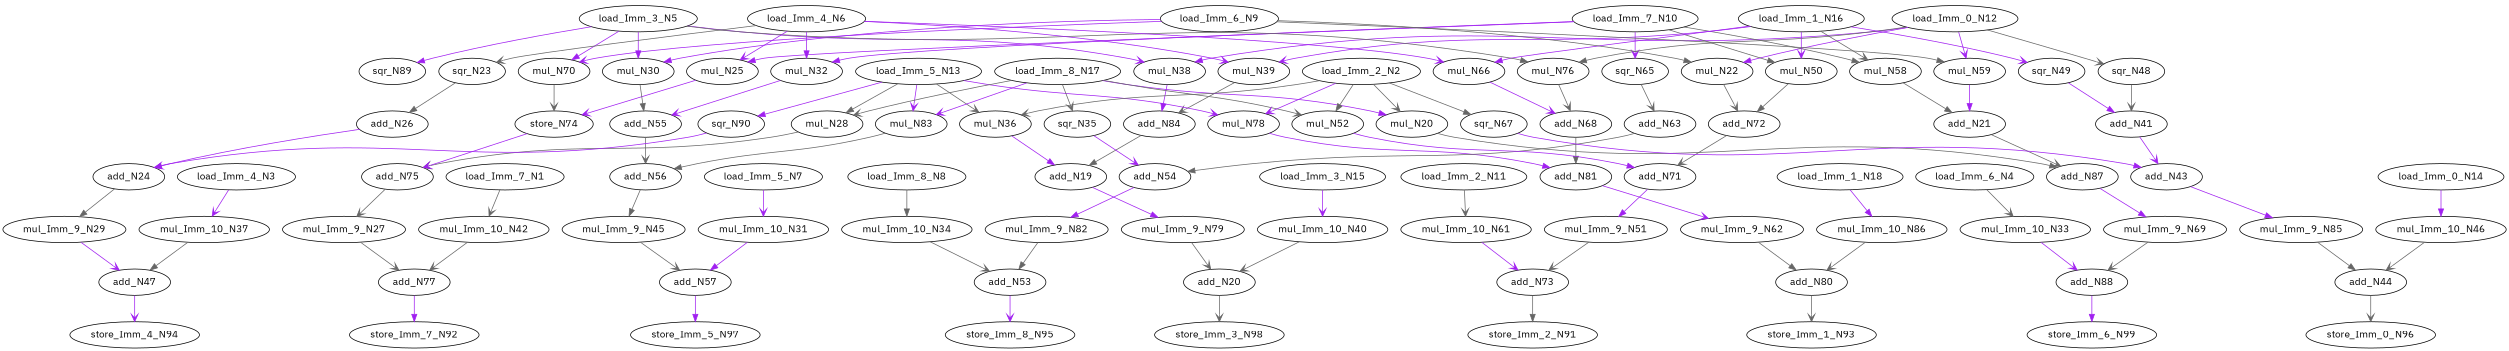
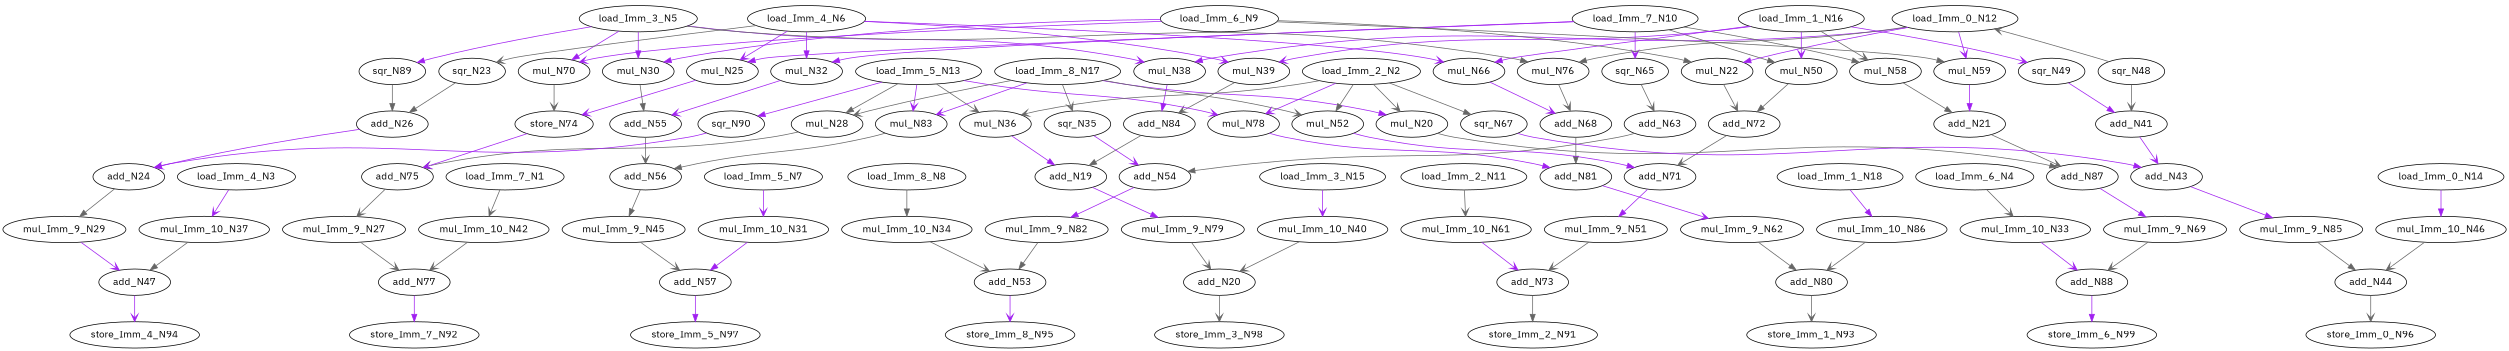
edge "load_Imm_0_N12" -> "sqr_N48": reversed
edge "sqr_N89" -> "add_N26": added
